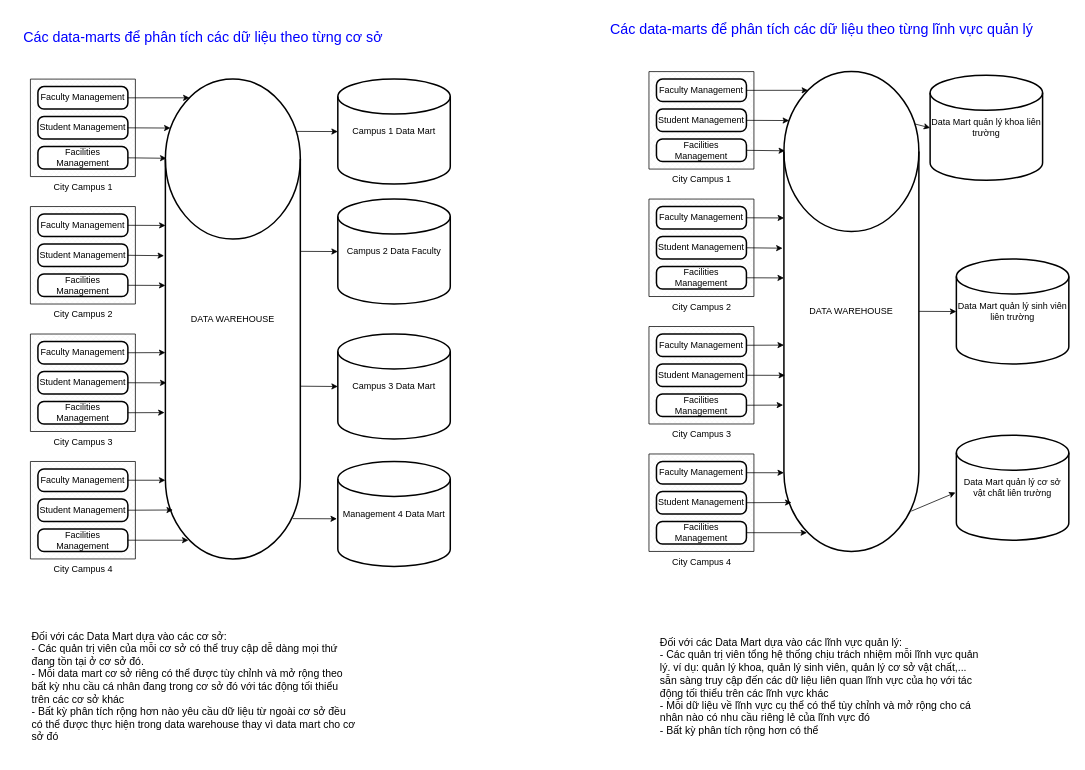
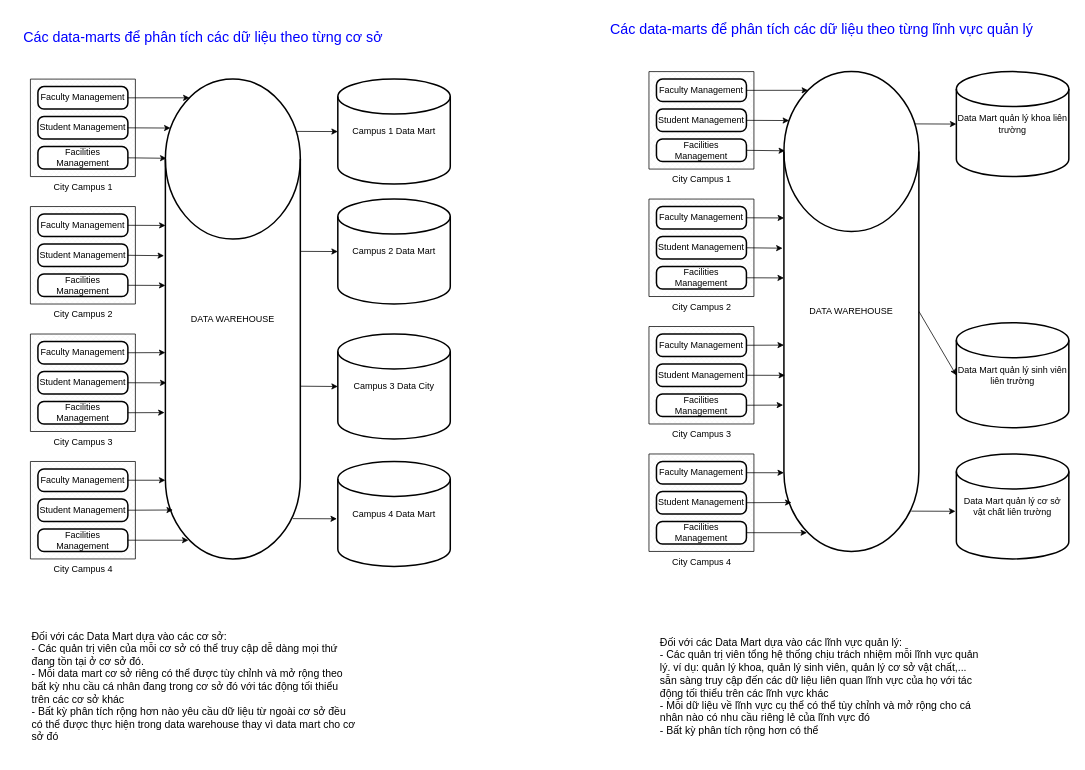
node "Data Mart quản lý khoa liên trường": moved (987, 128) -> (1013, 124)
node "Campus 2 Data Faculty": label "Campus 2 Data Faculty" -> "Campus 2 Data Mart"
node "Data Mart quản lý sinh viên liên trường": moved (1013, 312) -> (1013, 375)
node "Campus 3 Data Mart": label "Campus 3 Data Mart" -> "Campus 3 Data City"
node "Data Mart quản lý cơ sở vật chất liên trường": moved (1013, 488) -> (1013, 507)
node "Management 4 Data Mart": label "Management 4 Data Mart" -> "Campus 4 Data Mart"
